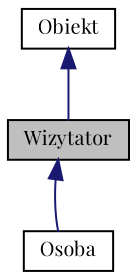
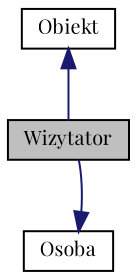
edge "Osoba" -> "Wizytator": reversed
